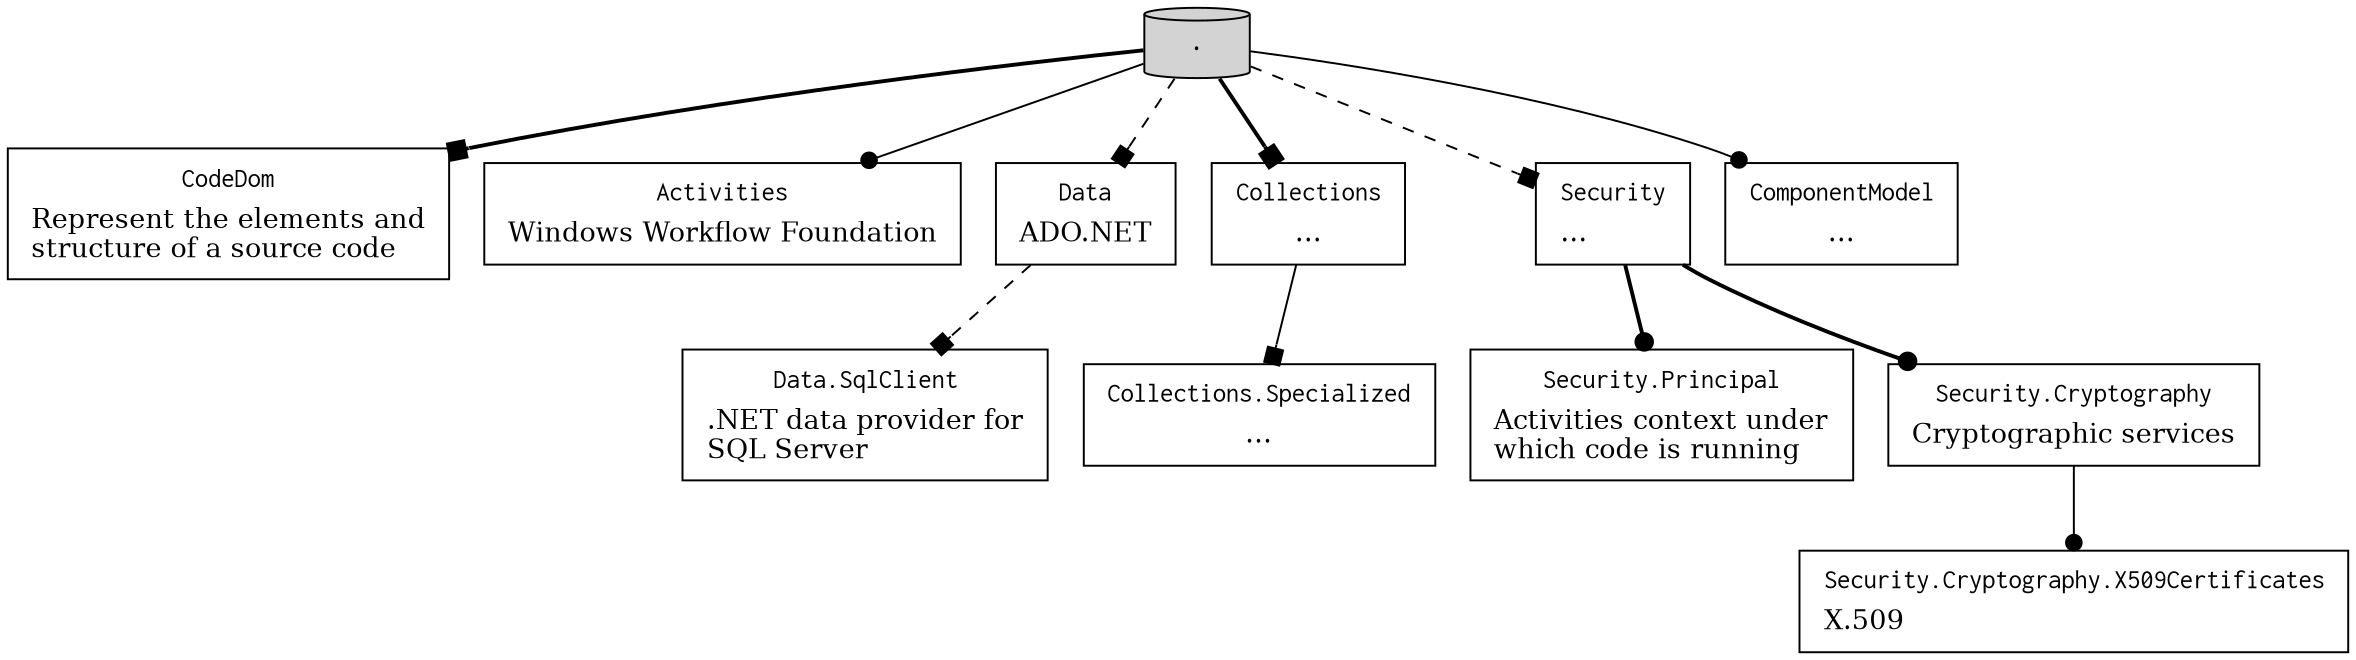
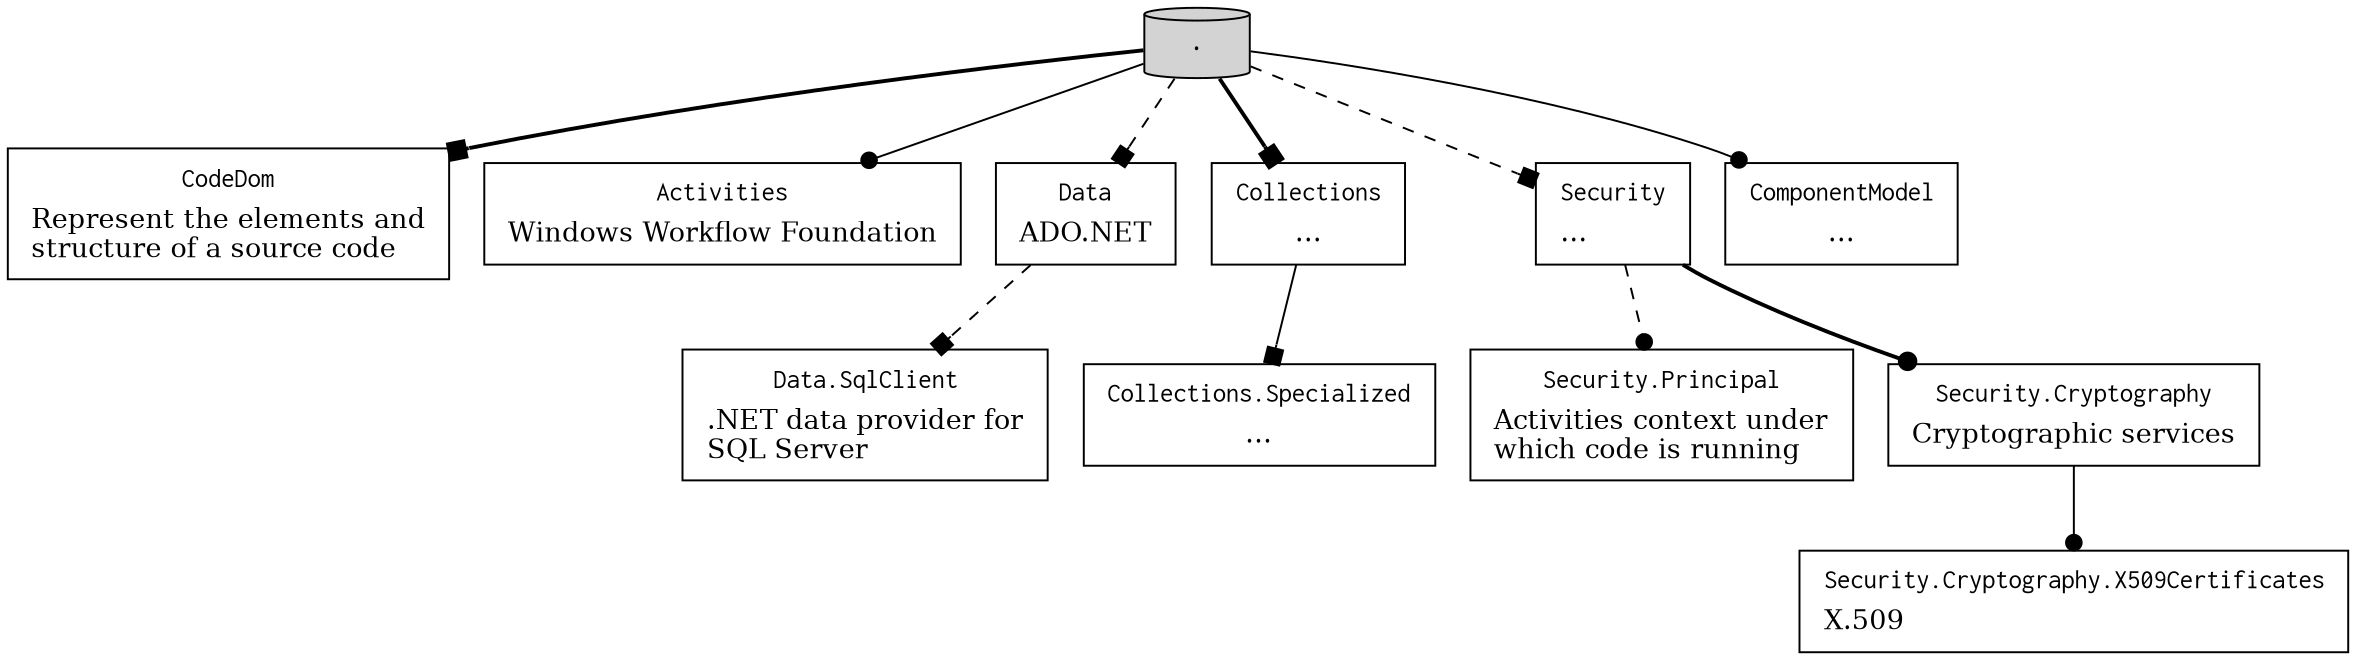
edge "Security" -> "Security.Principal": style bold -> dashed
